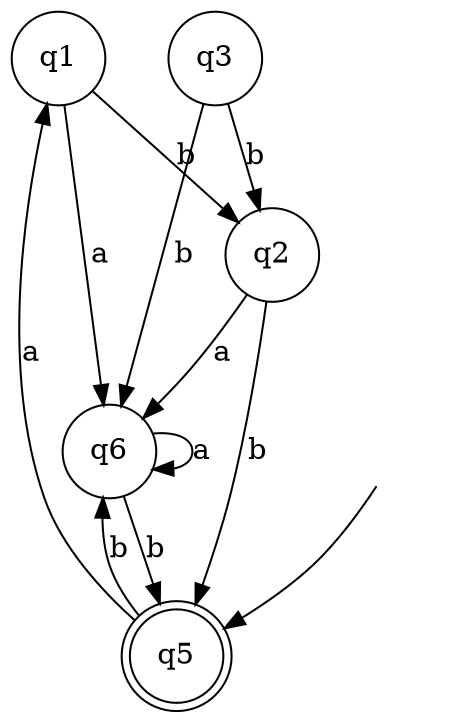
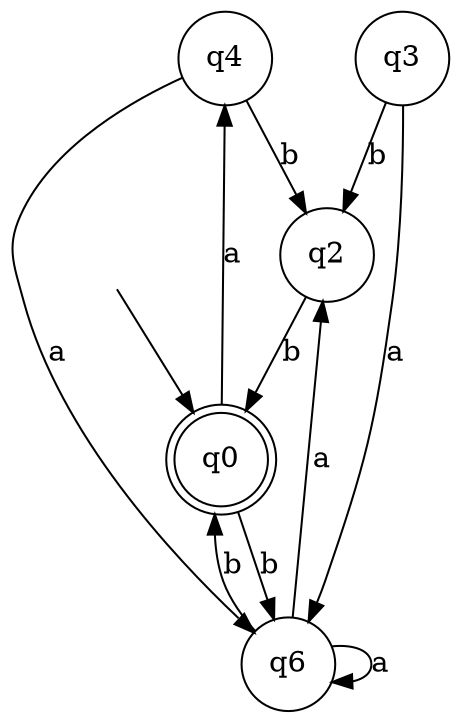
node "q1": label "q1" -> "q4"
edge "q3" -> "q6": label "b" -> "a"
edge "q2" -> "q6": reversed
node "q5": label "q5" -> "q0"
